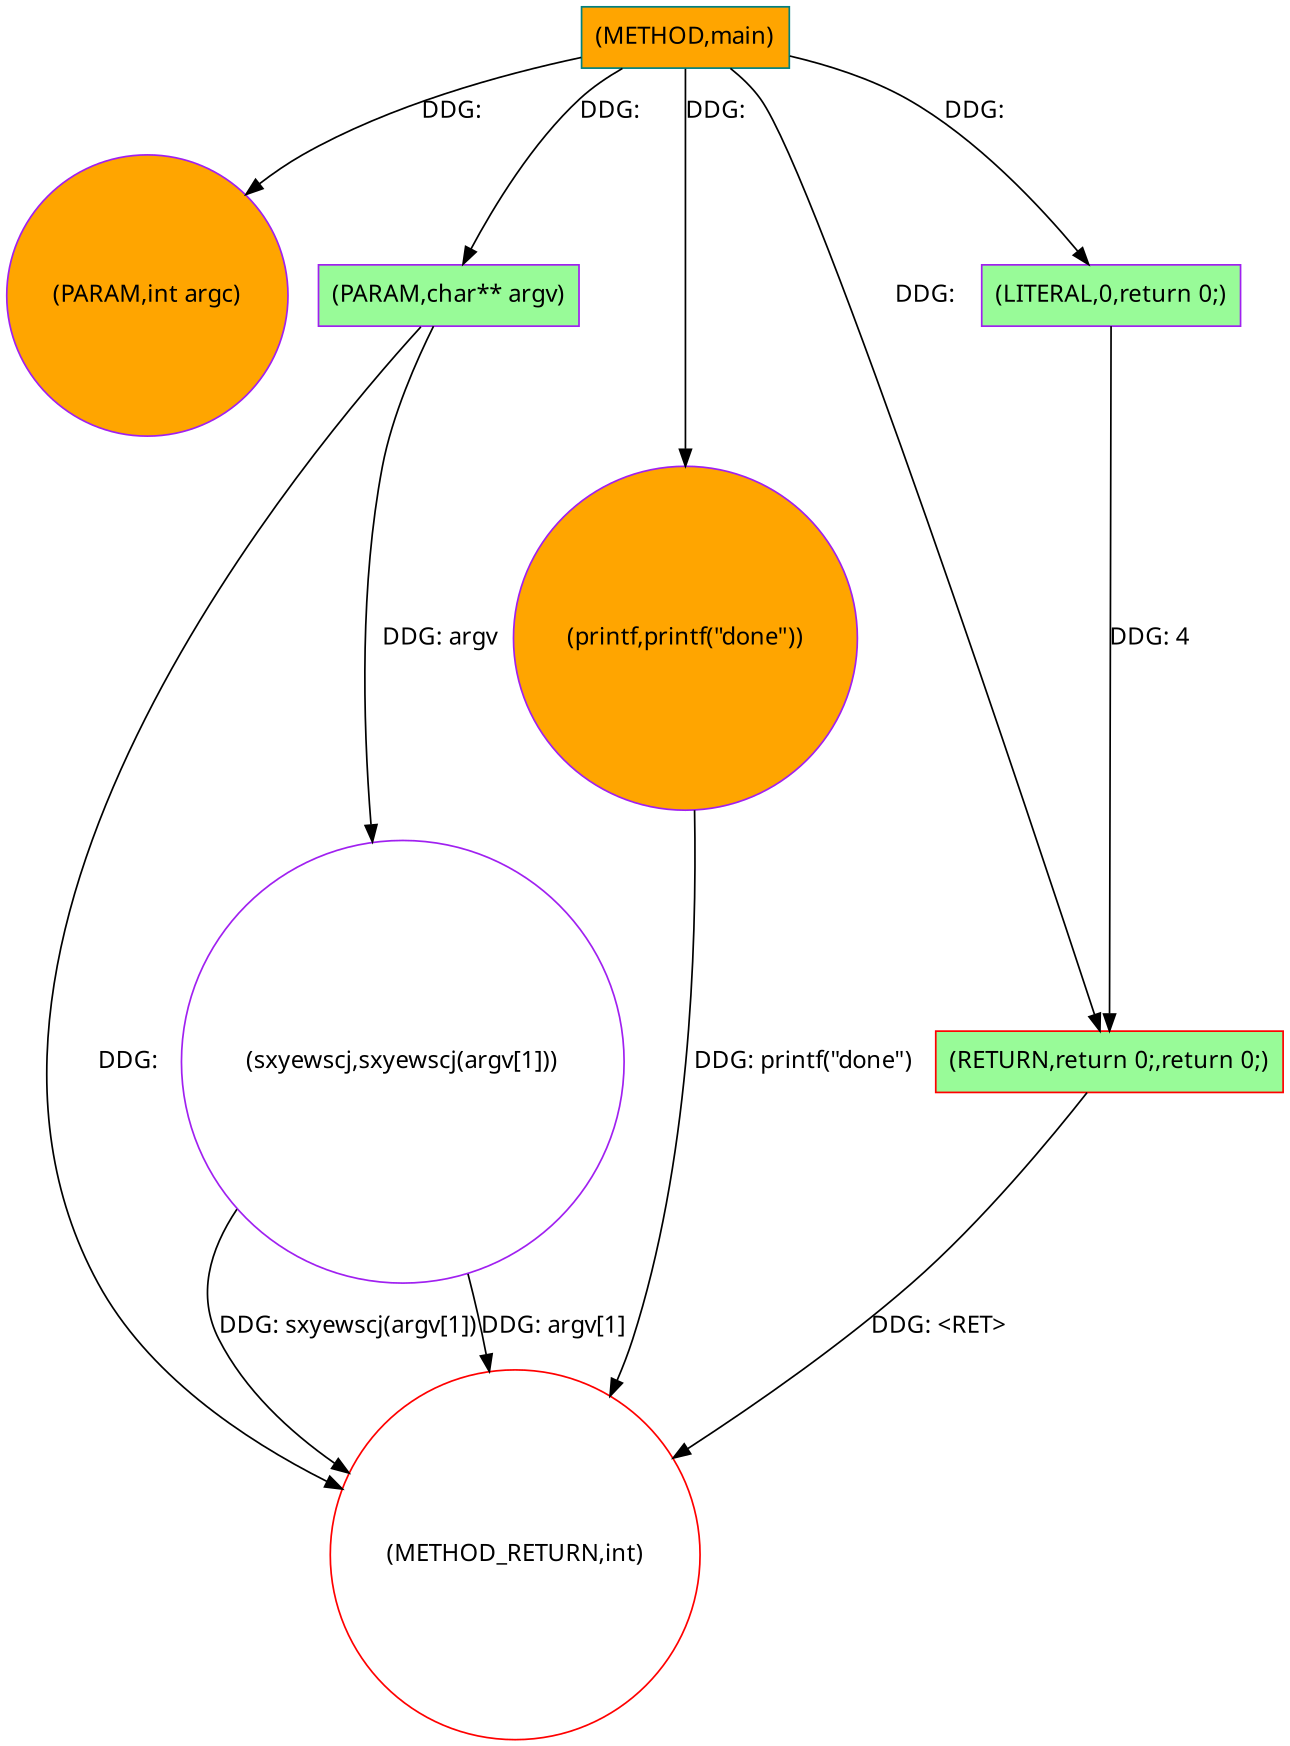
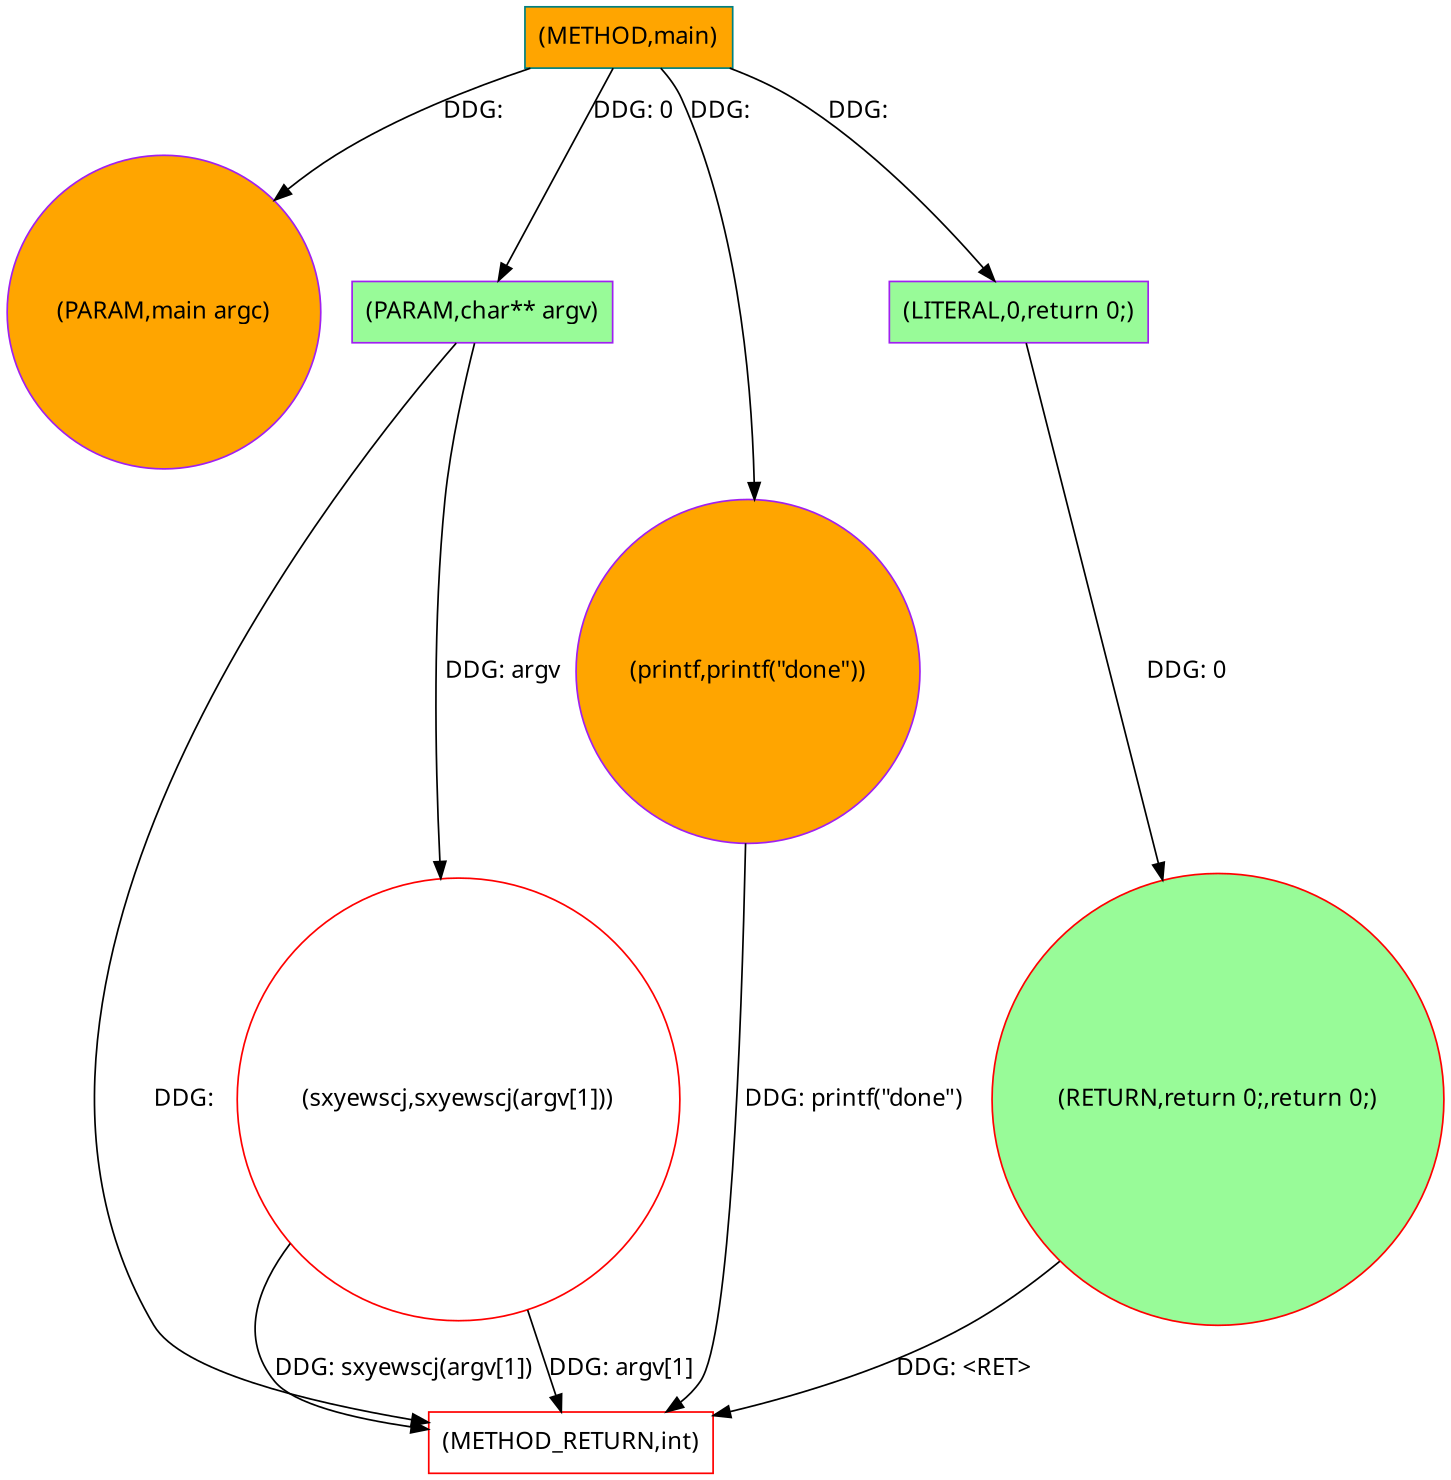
edge "(METHOD,main)" -> "(PARAM,char** argv)": label "DDG: " -> "DDG: 0"
node "(PARAM,int argc)": label "(PARAM,int argc)" -> "(PARAM,main argc)"
edge "(METHOD,main)" -> "(RETURN,return 0;,return 0;)": removed, label "DDG:"
edge "(LITERAL,0,return 0;)" -> "(RETURN,return 0;,return 0;)": label "DDG: 4" -> "DDG: 0"
node "(sxyewscj,sxyewscj(argv[1]))": color purple -> red
node "(RETURN,return 0;,return 0;)": shape box -> circle
node "(METHOD_RETURN,int)": shape circle -> box
